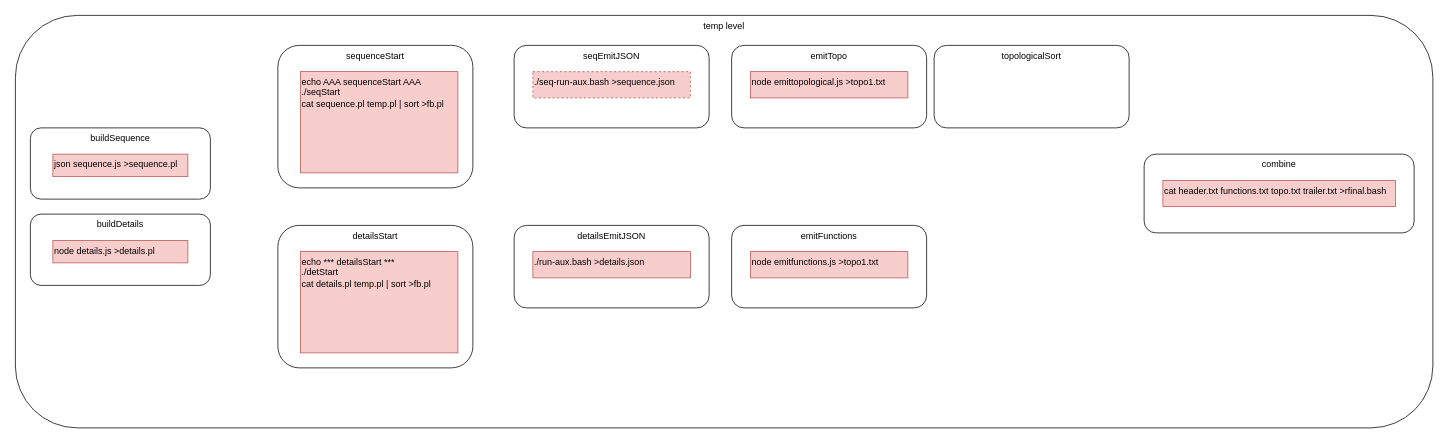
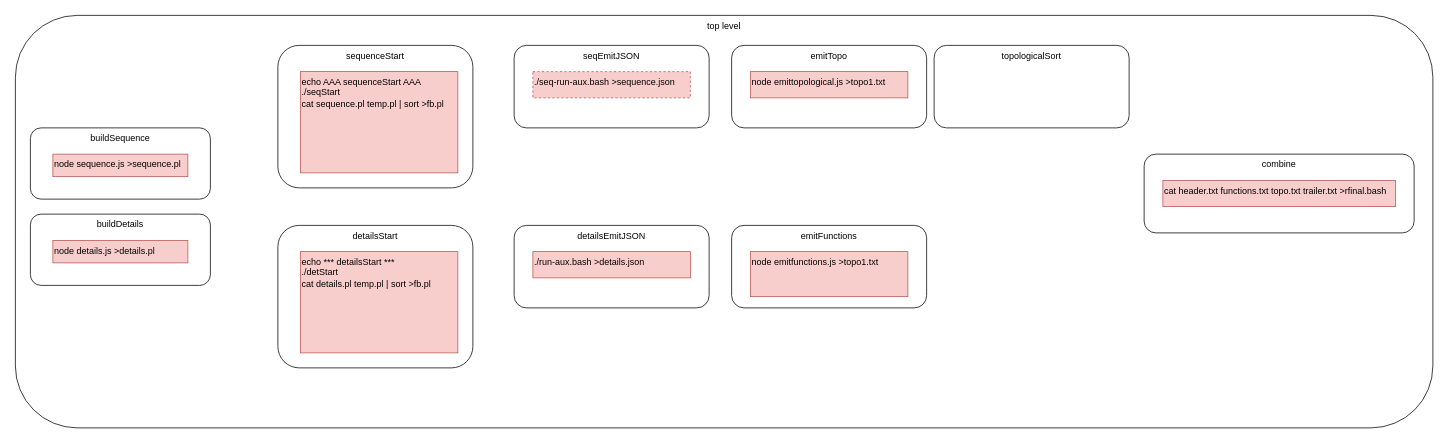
node "temp level": label "temp level" -> "top level"
node "json sequence.js >sequence.pl": label "json sequence.js >sequence.pl" -> "node sequence.js >sequence.pl"
node "node emitfunctions.js >topo1.txt": size 158x26 -> 158x45
